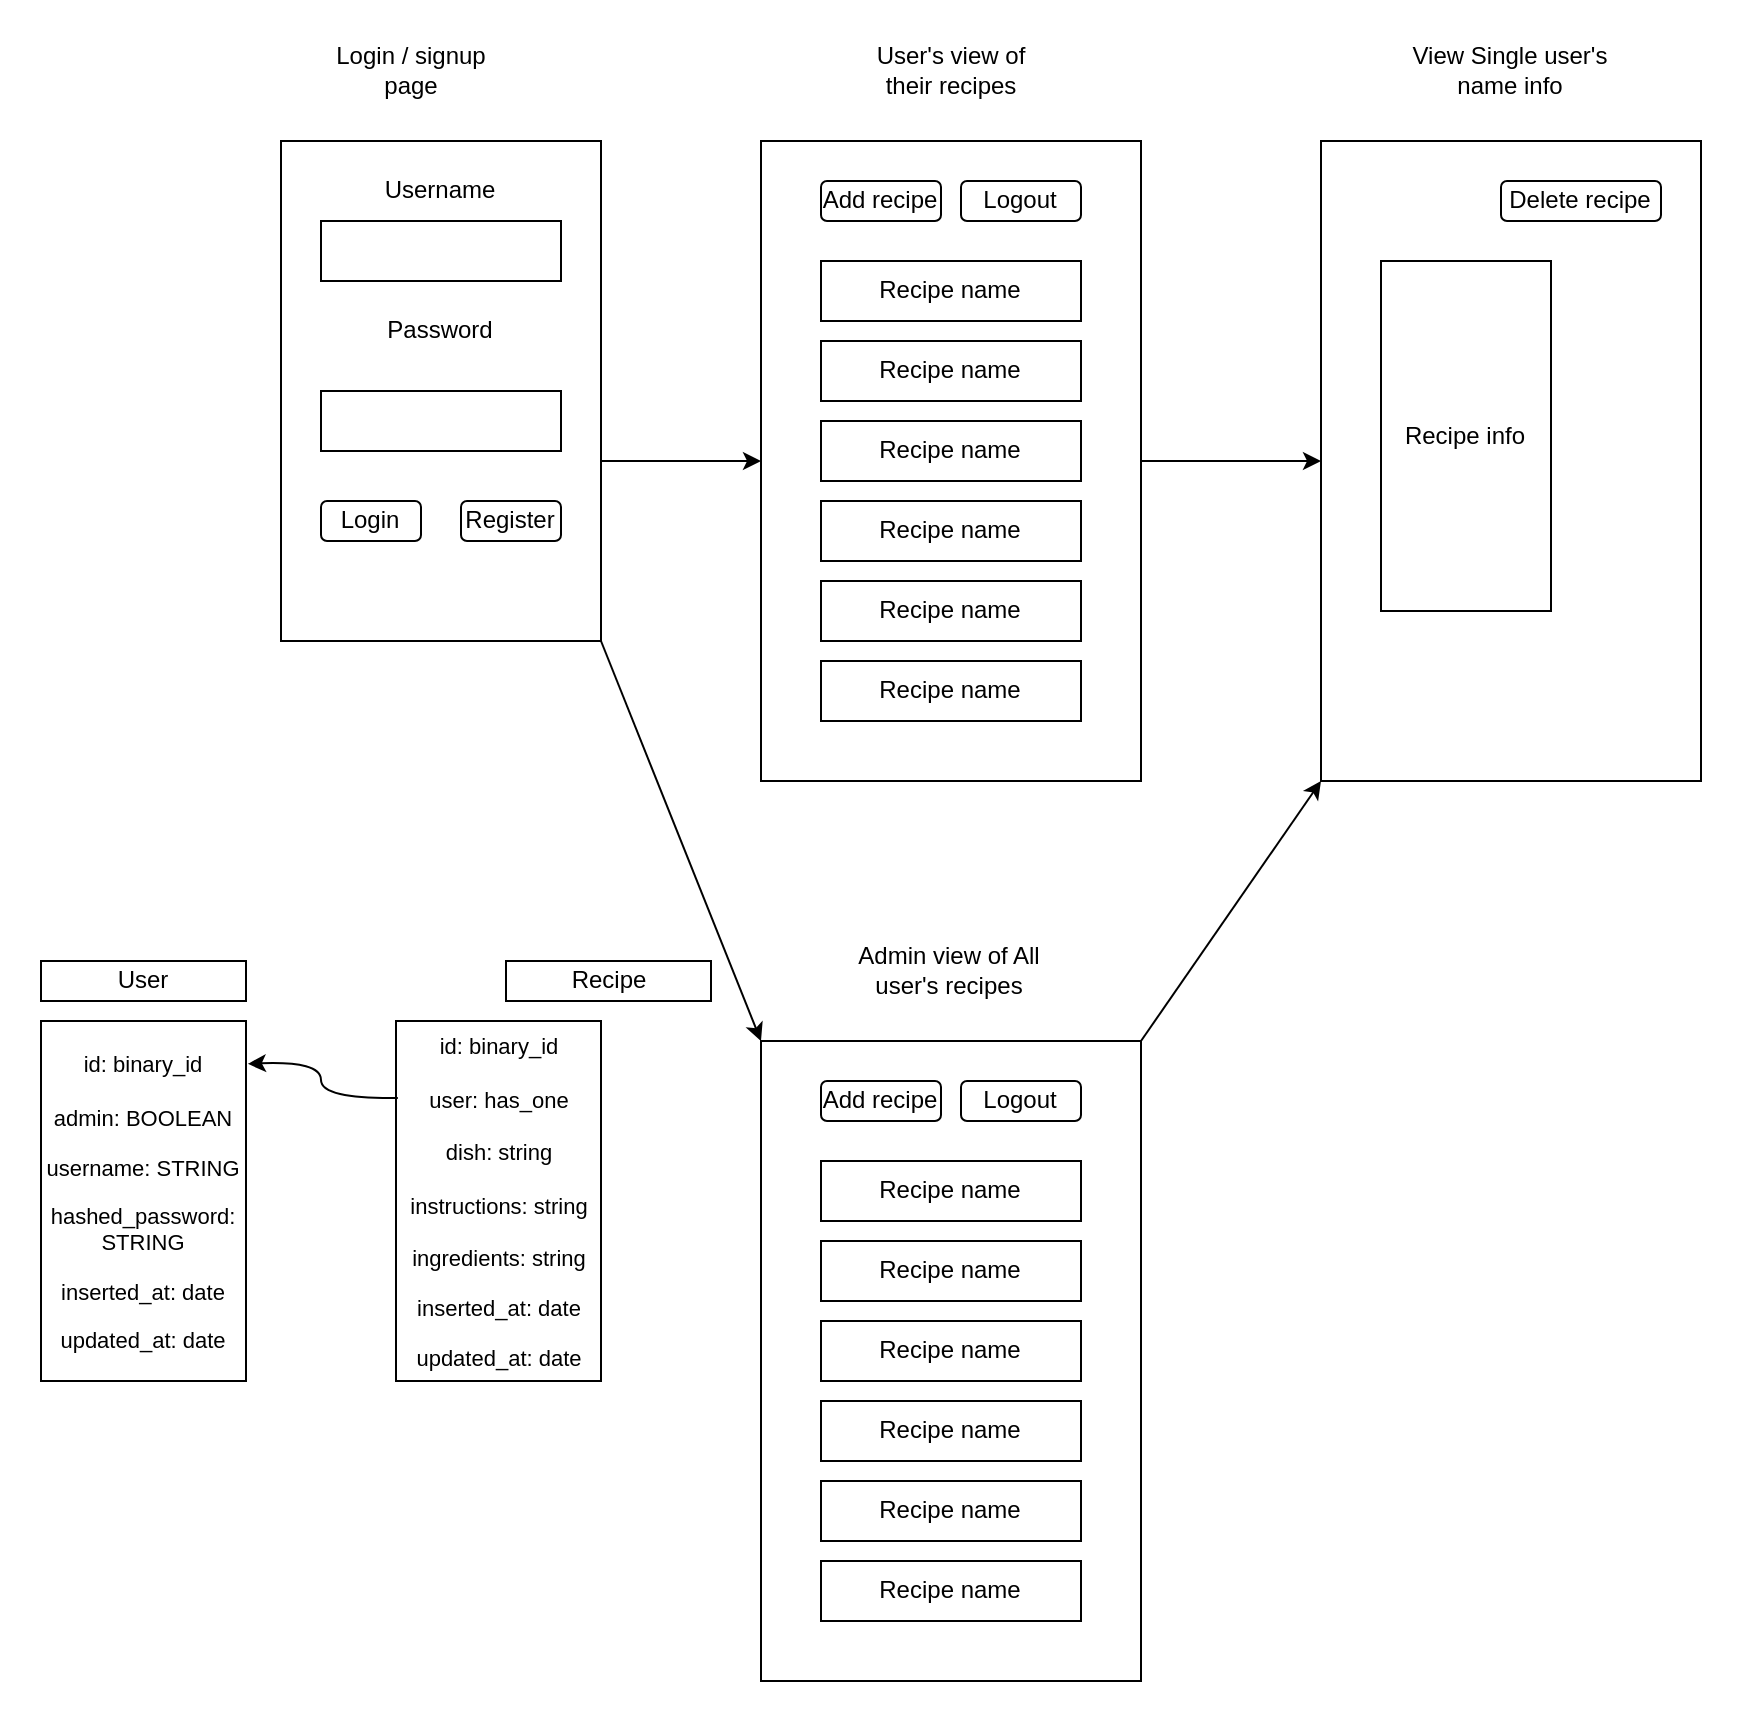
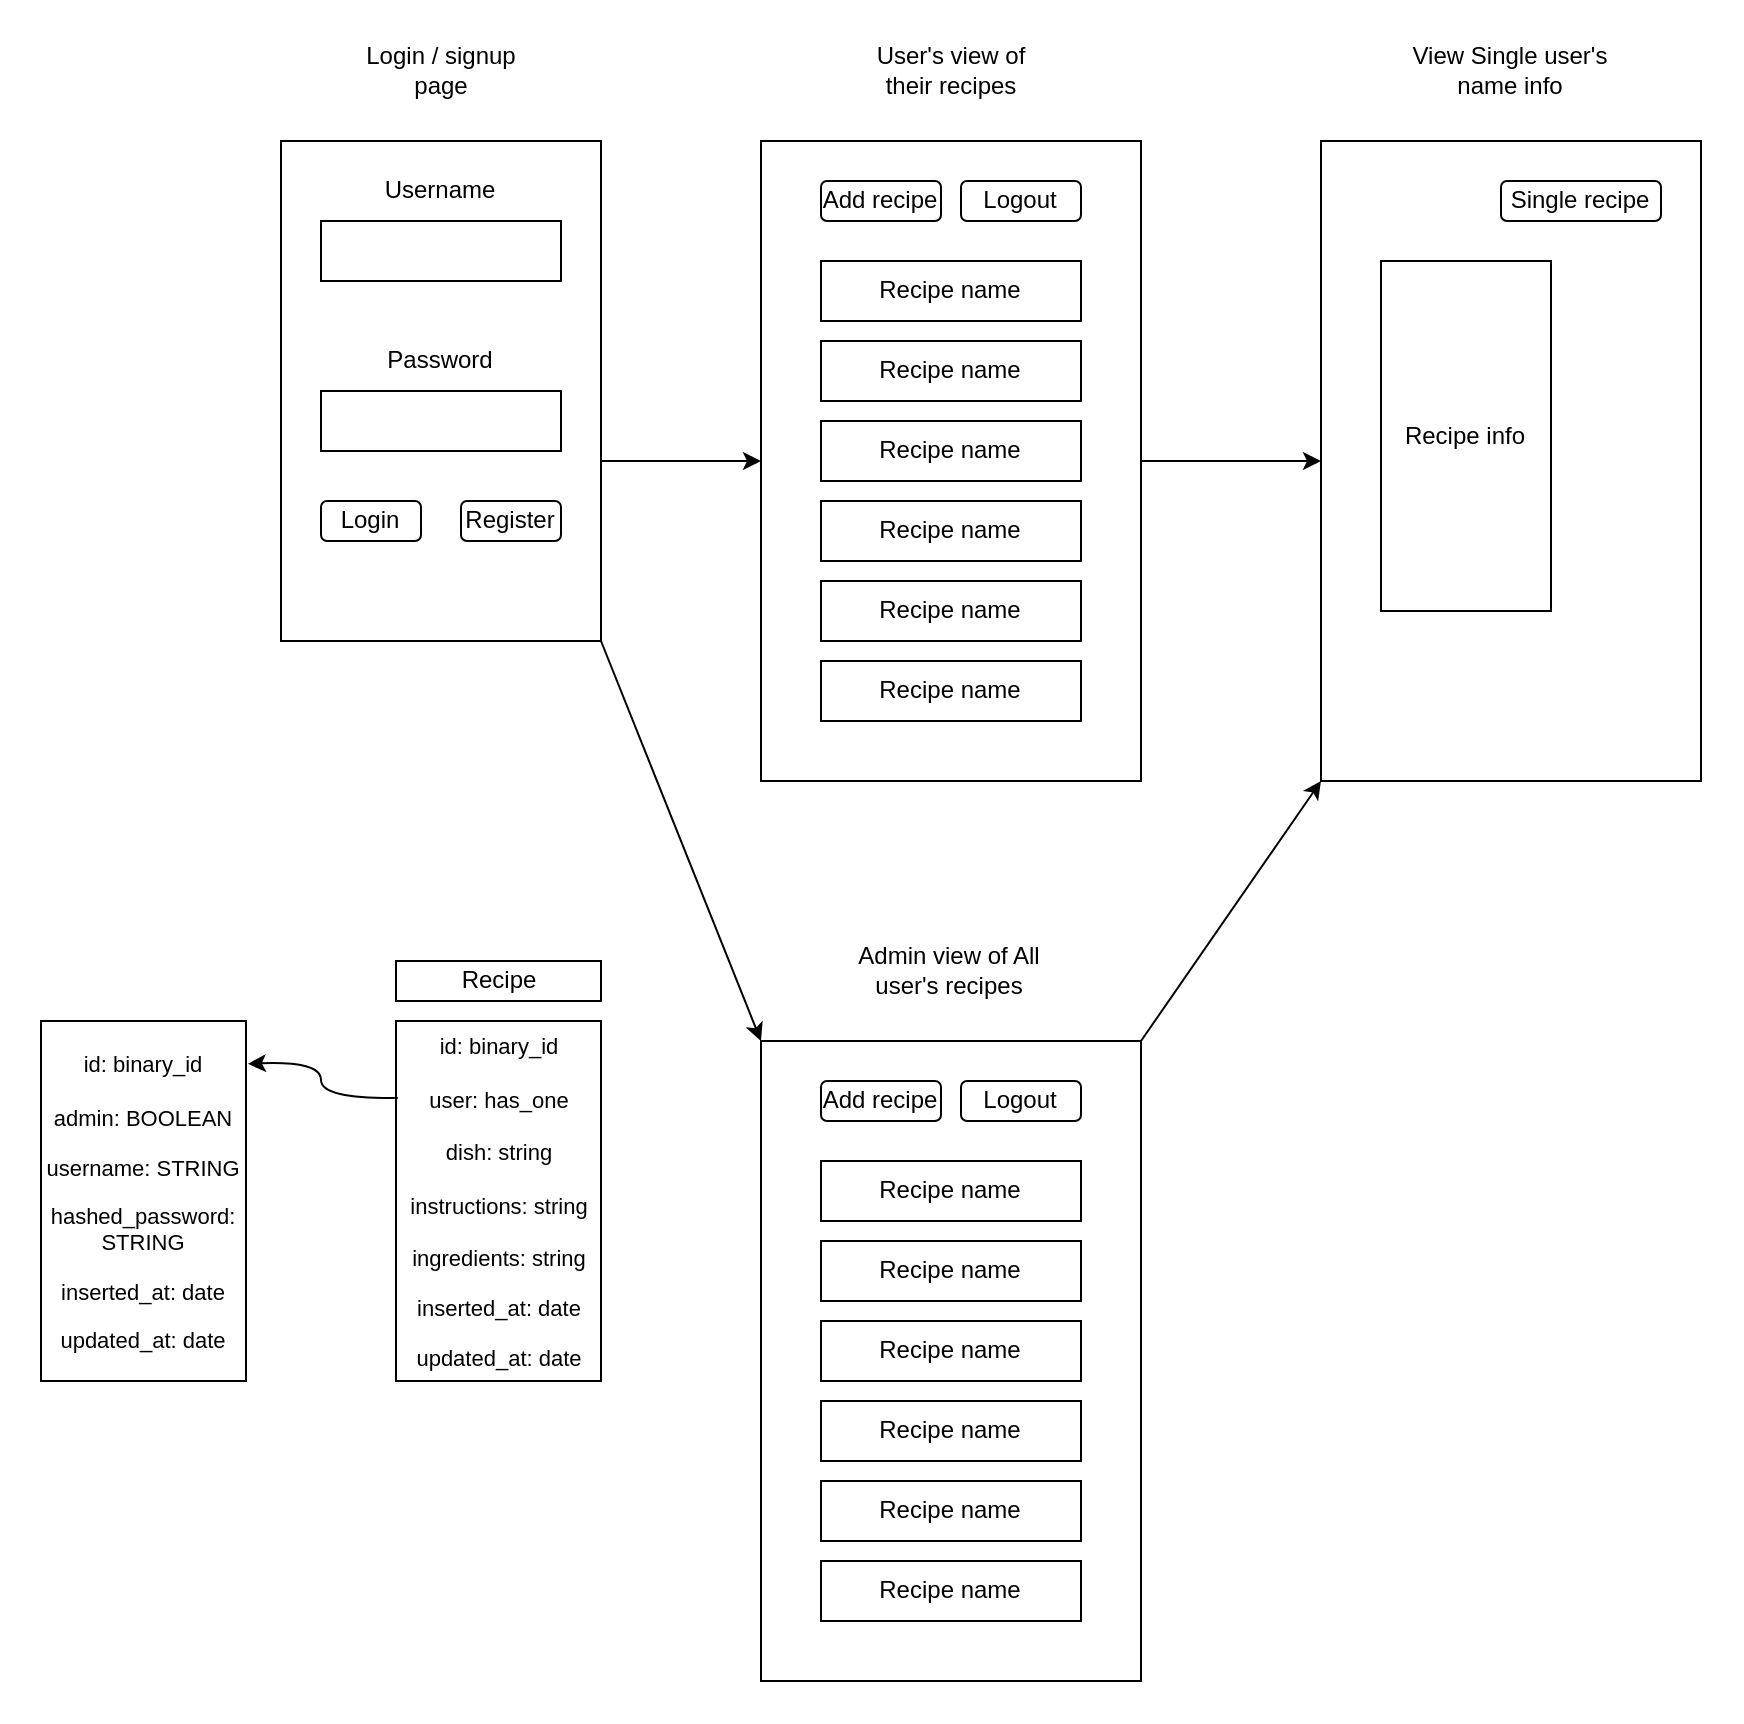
node "Login / signup page": moved (411, 71) -> (441, 71)
node "Delete recipe": label "Delete recipe" -> "Single recipe"
node "Password": moved (441, 331) -> (441, 361)
node "User": removed
node "Recipe": moved (609, 981) -> (499, 981)
